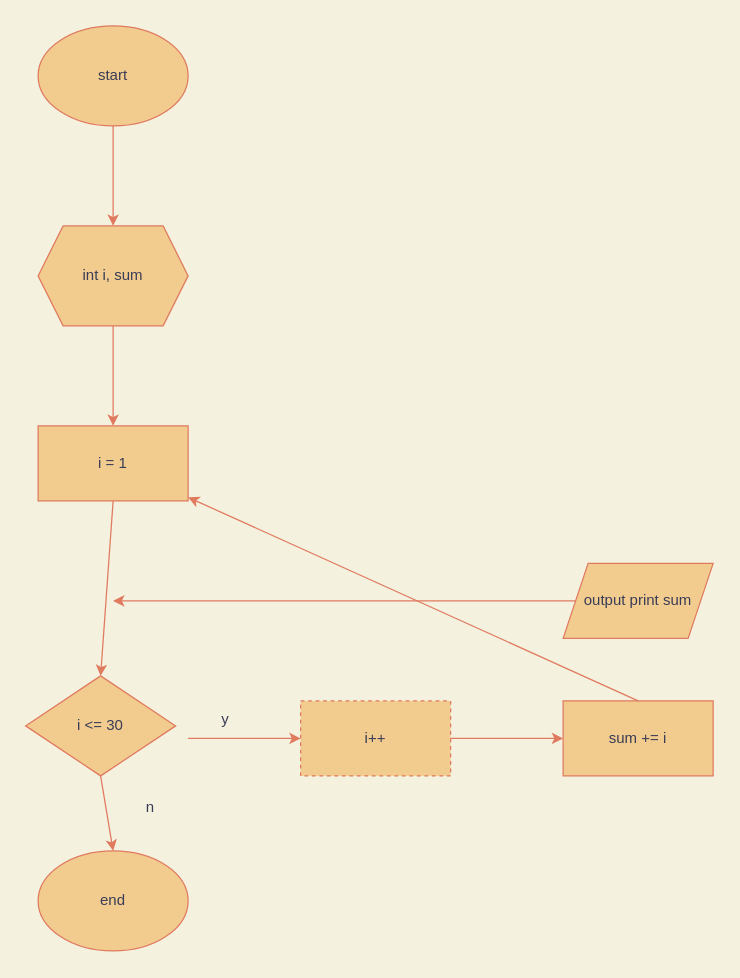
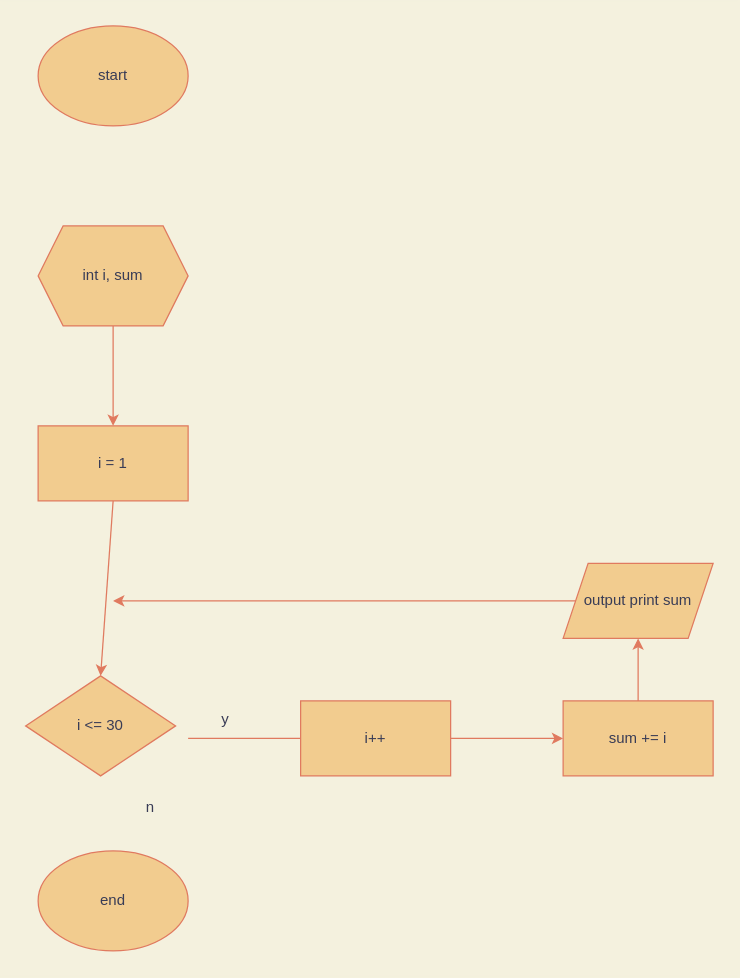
edge "start" -> "int i, sum": removed
edge "sum += i" -> "i = 1": now "sum += i" -> "output print sum"
edge "y" -> "i++": arrowhead classic -> none
node "i++": style dashed -> solid
edge "i <= 30" -> "end": removed
